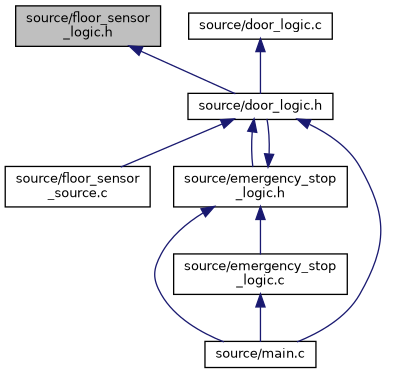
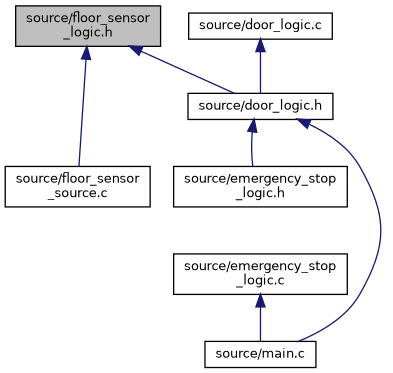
edge "source/door_logic.h" -> "source/emergency_stop _logic.h": removed
edge "source/floor_sensor _source.c" -> "source/door_logic.h": now "source/floor_sensor _source.c" -> "source/floor_sensor _logic.h"
edge "source/emergency_stop _logic.c" -> "source/emergency_stop _logic.h": removed
edge "source/main.c" -> "source/emergency_stop _logic.h": removed
